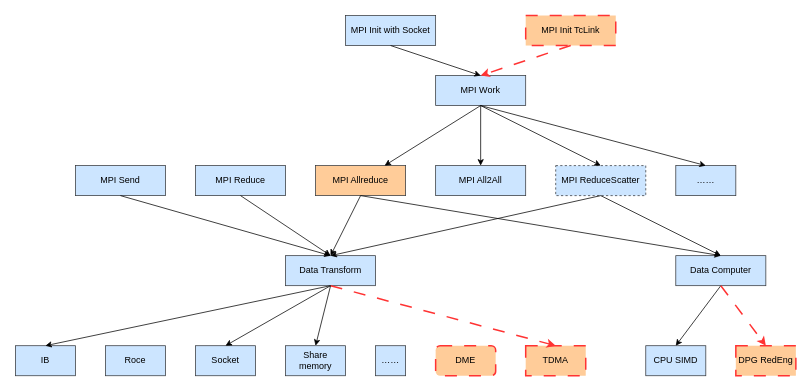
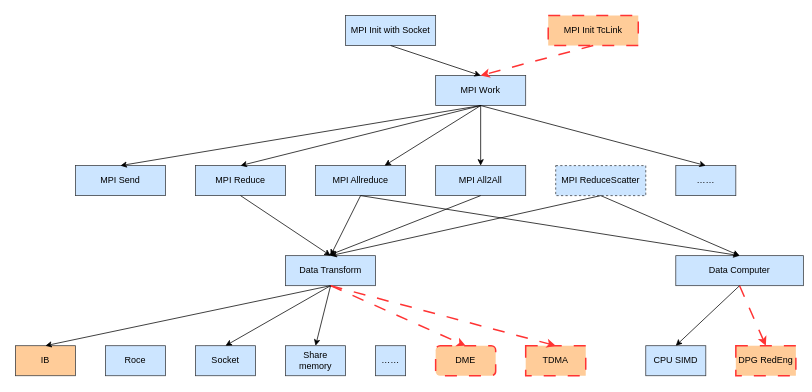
node "MPI Init TcLink": moved (570, 30) -> (593, 30)
edge "MPI Work" -> "MPI ReduceScatter": removed
edge "MPI Work" -> "MPI Send": added
edge "MPI Work" -> "MPI Reduce": added
node "MPI Allreduce": fillcolor #ffcc99 -> #cce5ff
edge "MPI All2All" -> "Data Transform": added
edge "MPI Send" -> "Data Transform": removed
node "Data Computer": size 90x30 -> 128x30
edge "Data Transform" -> "DME": added
node "IB": fillcolor #cce5ff -> #ffcc99
